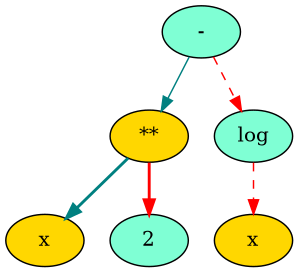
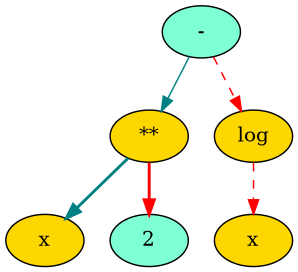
node "log": fillcolor aquamarine -> gold
